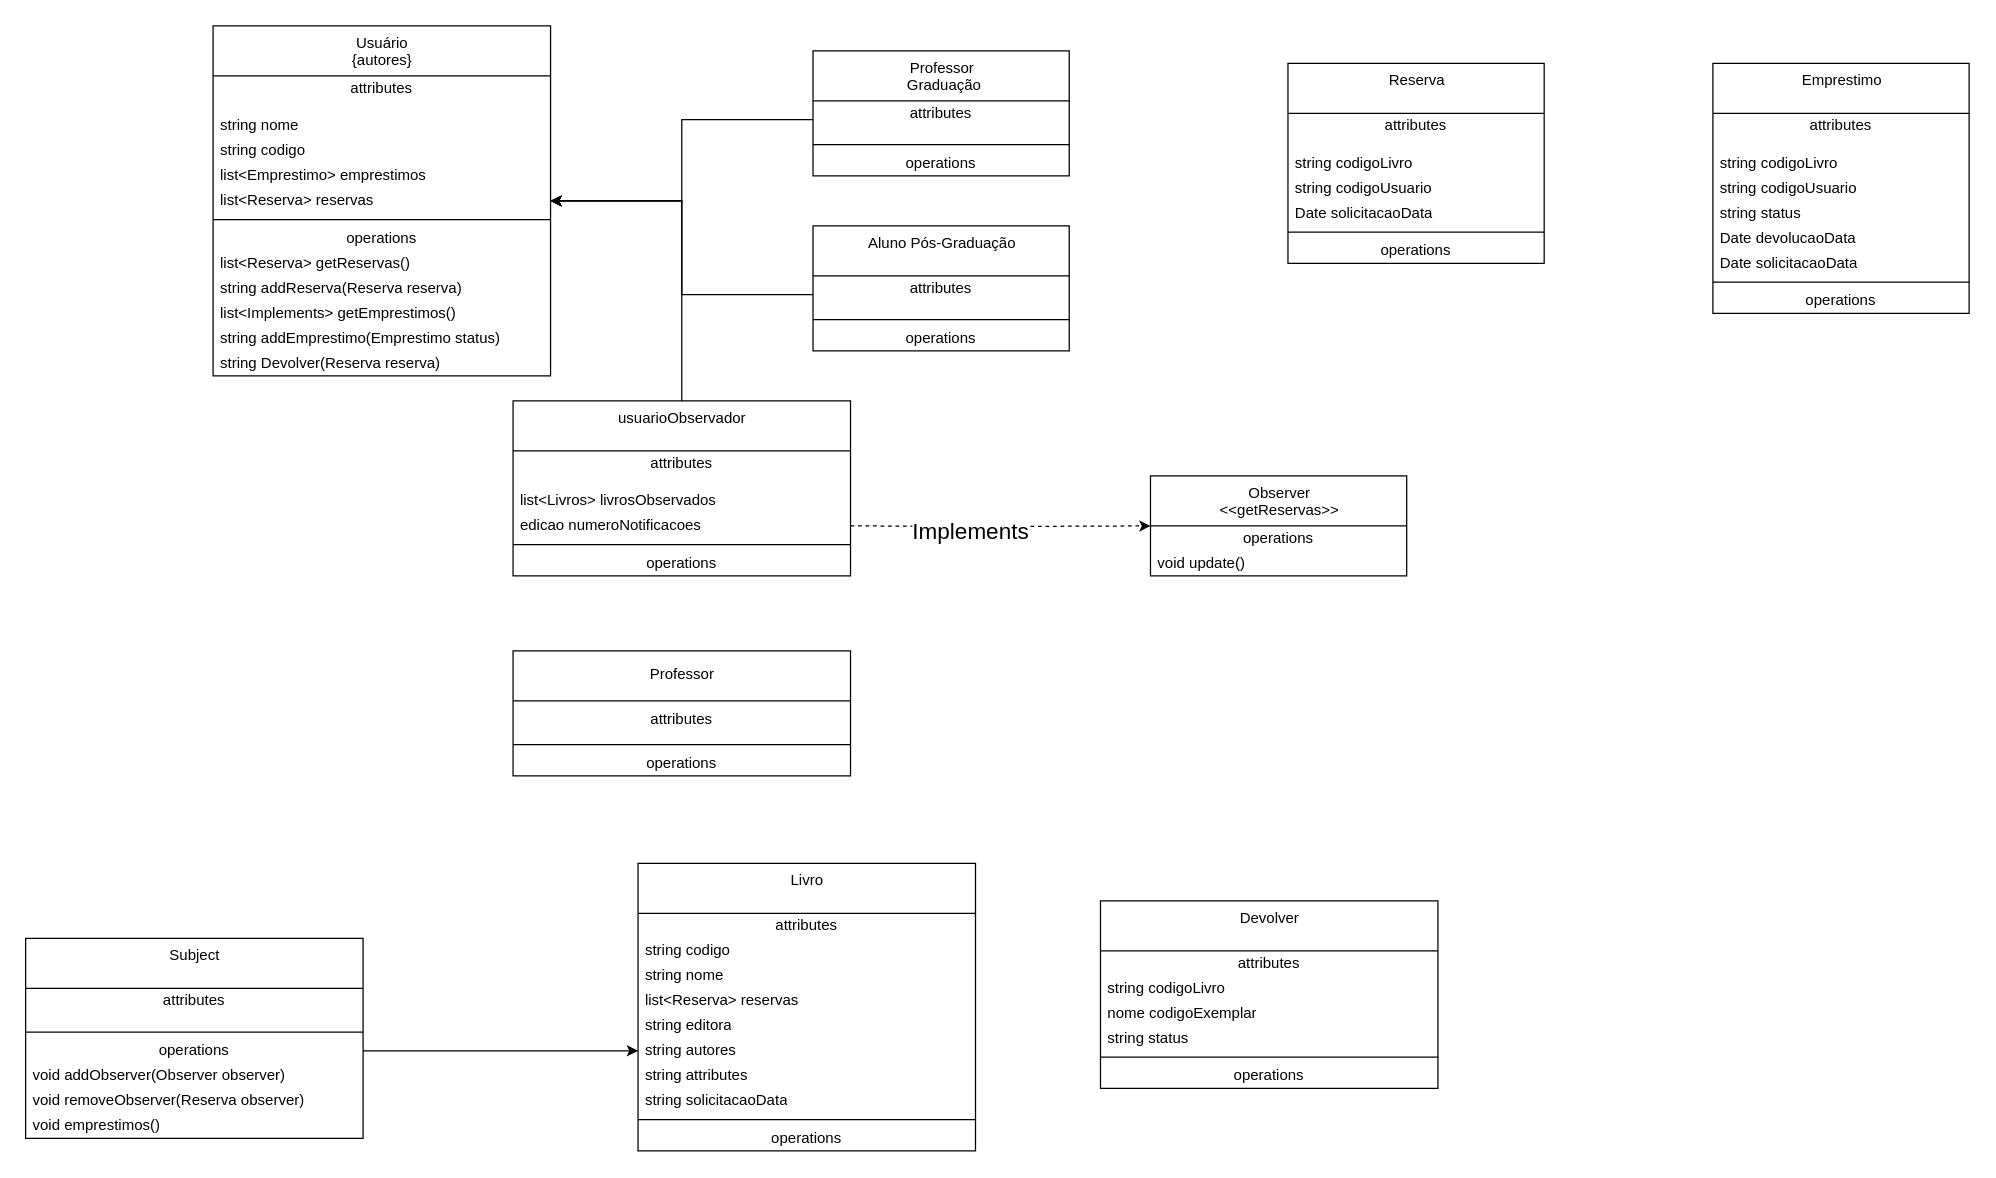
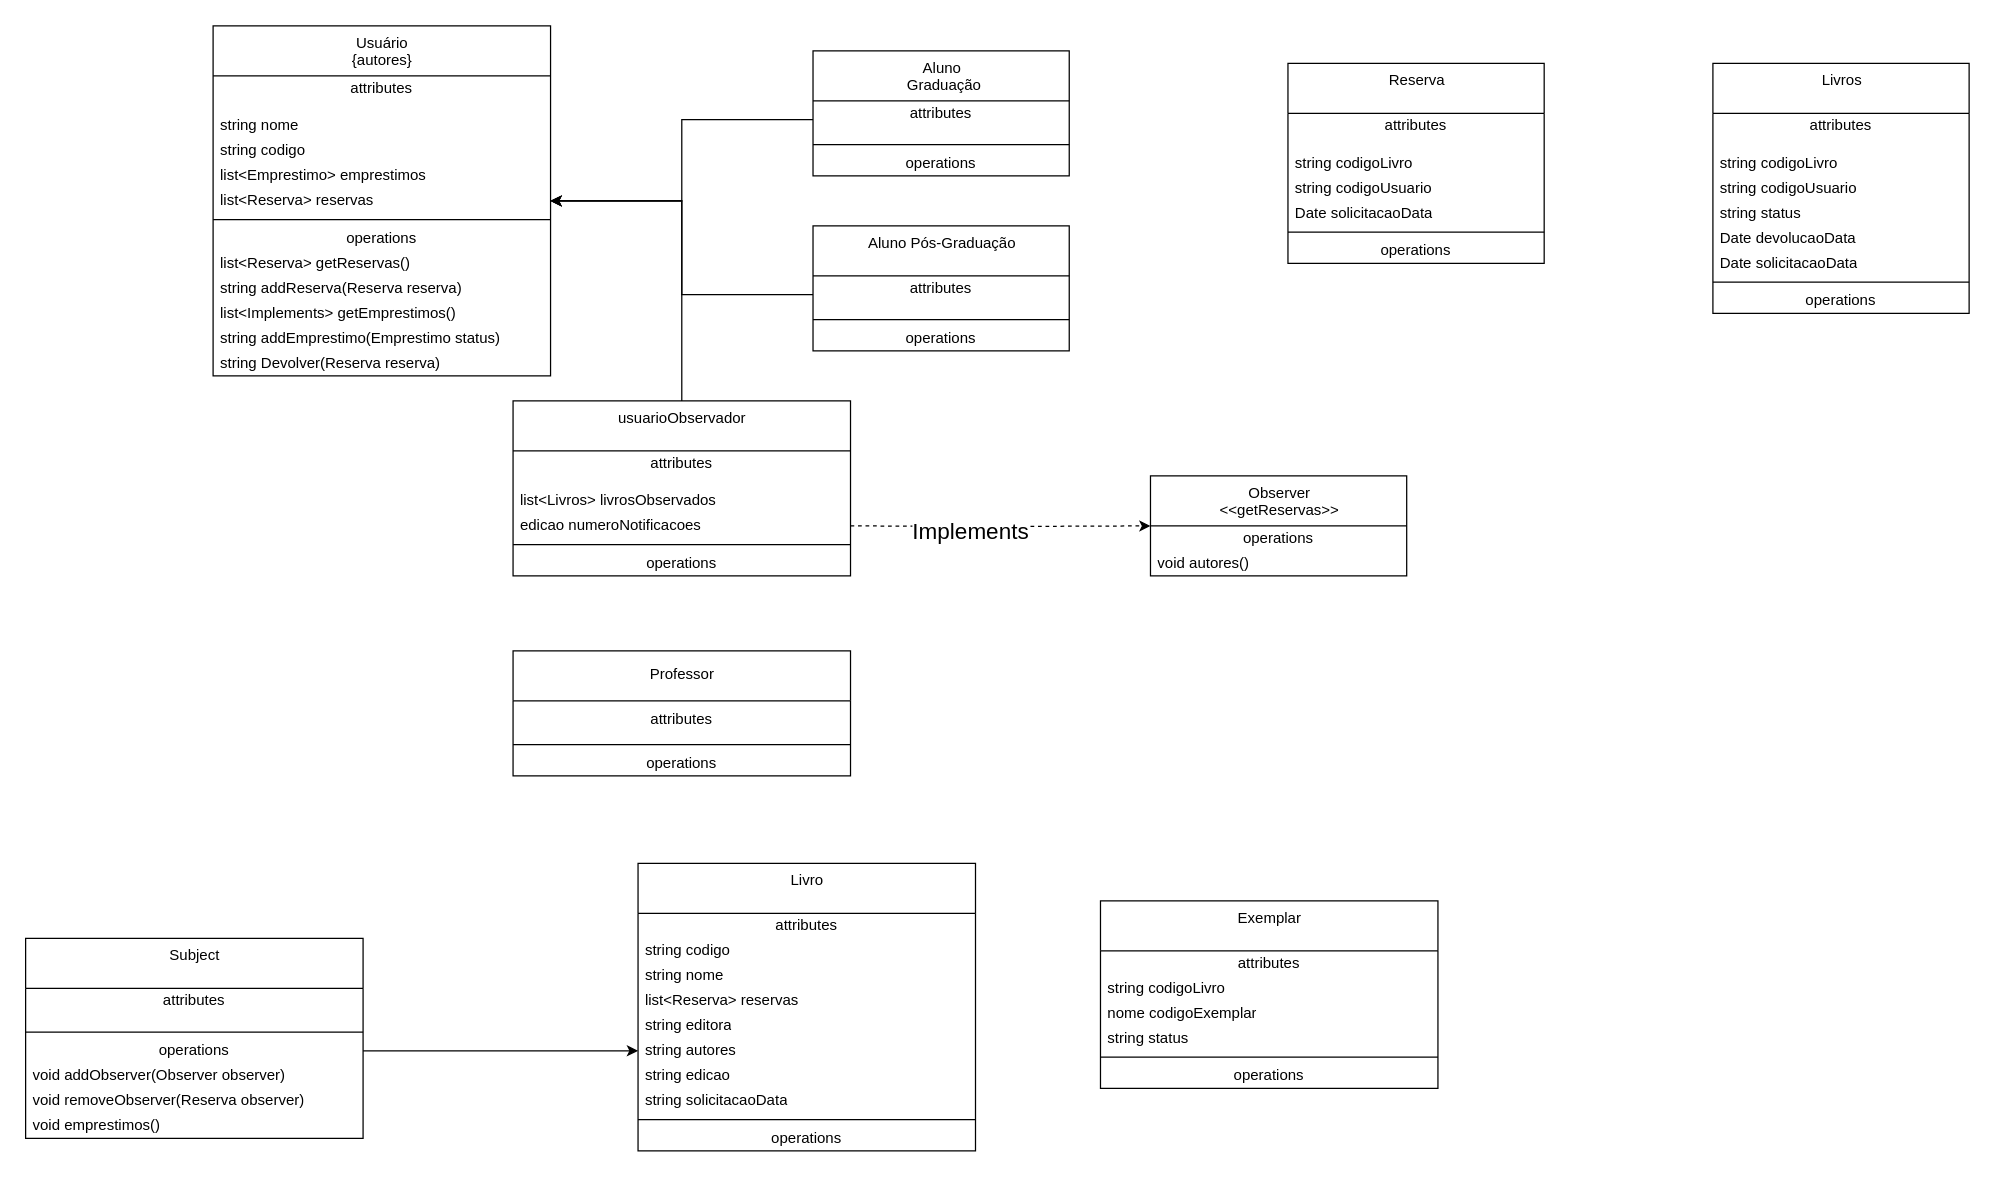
node "Professor Graduação": label "Professor Graduação" -> "Aluno Graduação"
node "Emprestimo": label "Emprestimo" -> "Livros"
node "void update()": label "void update()" -> "void autores()"
node "Devolver": label "Devolver" -> "Exemplar"
node "string attributes": label "string attributes" -> "string edicao"
